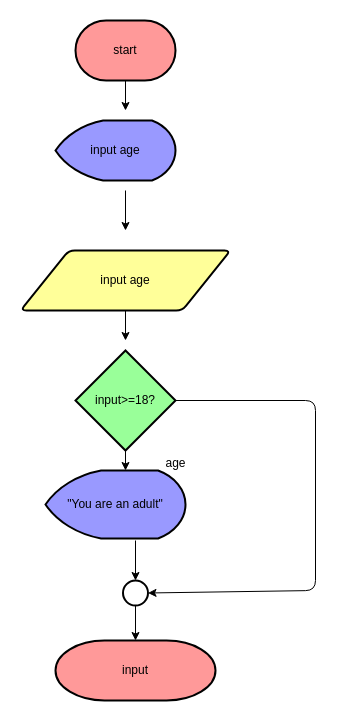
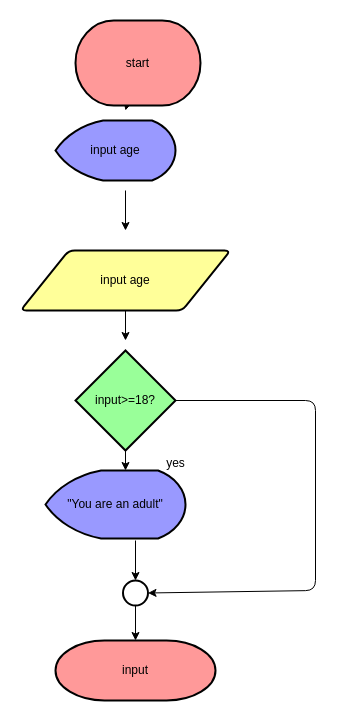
node "start": size 100x60 -> 125x85
node "age": label "age" -> "yes"
